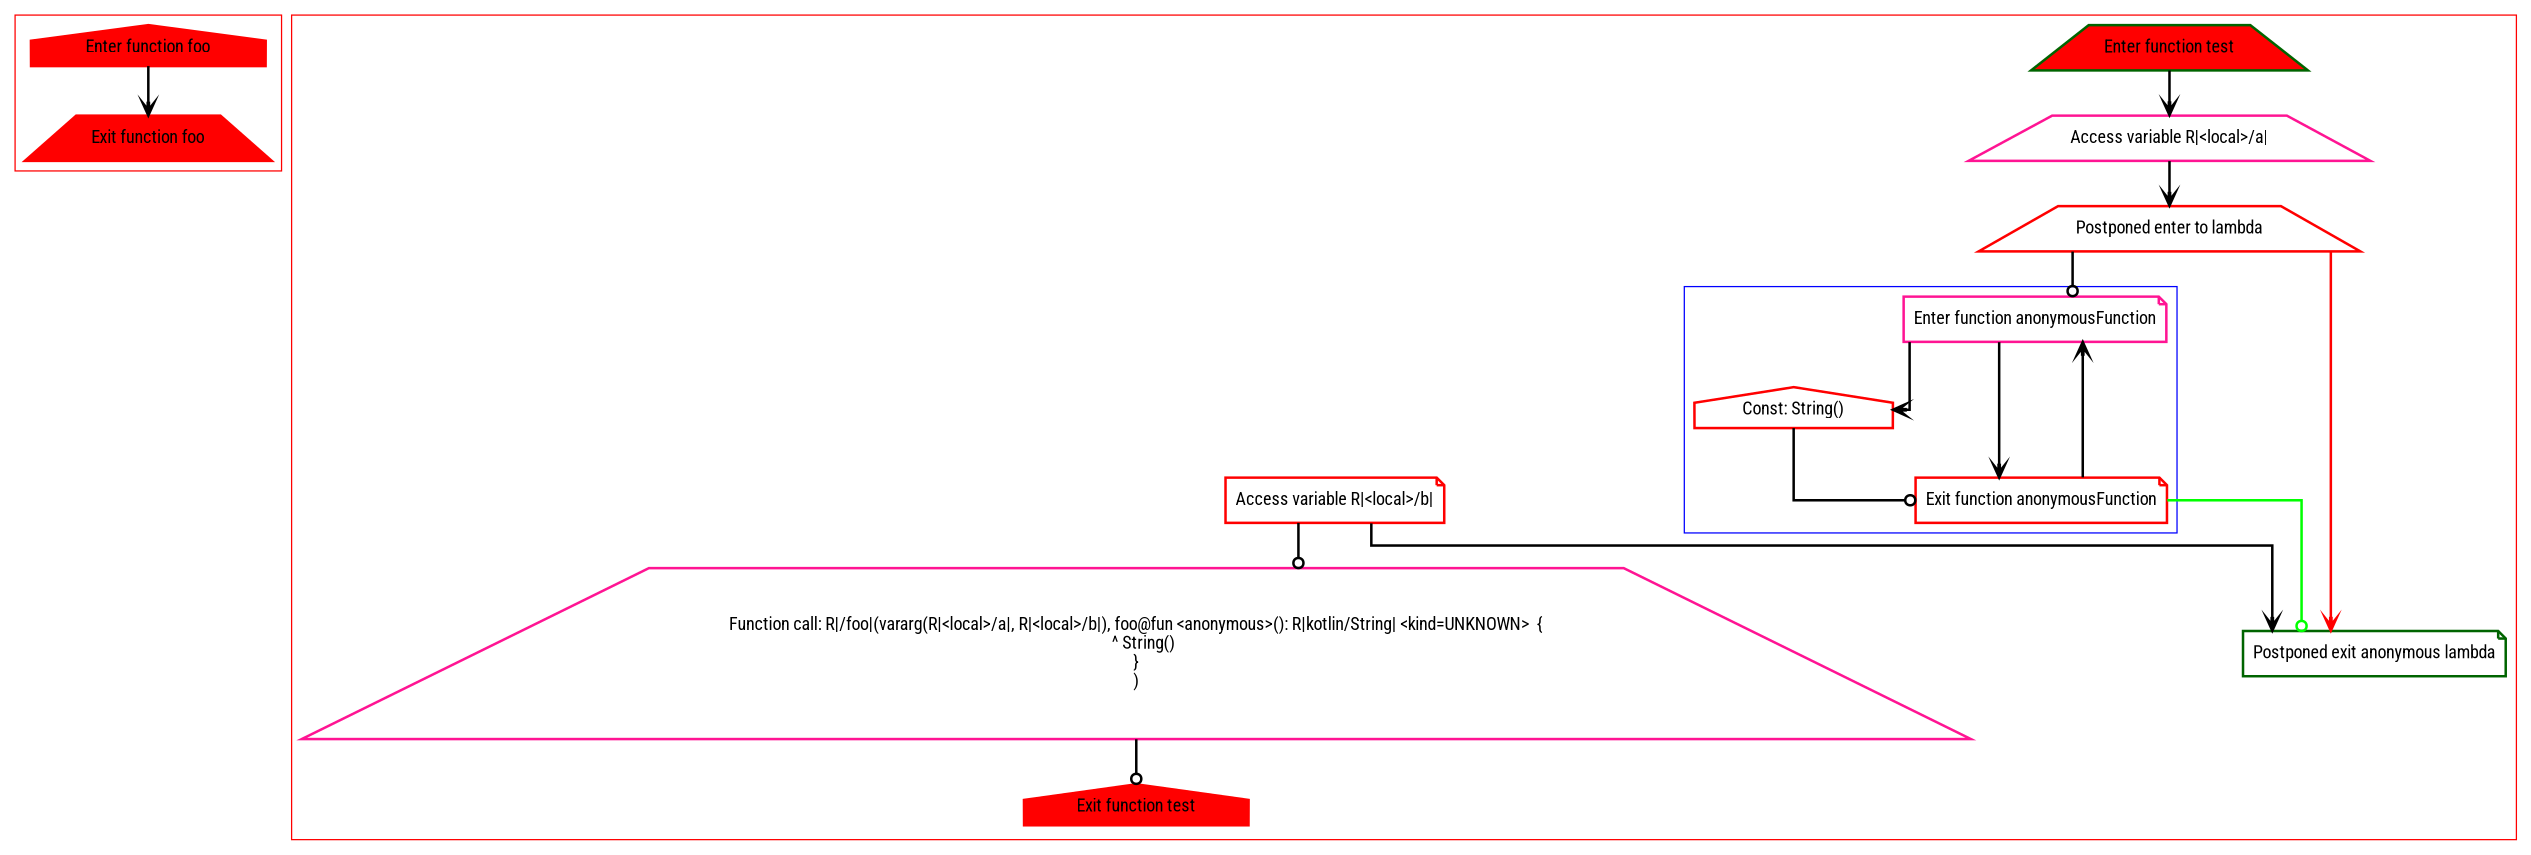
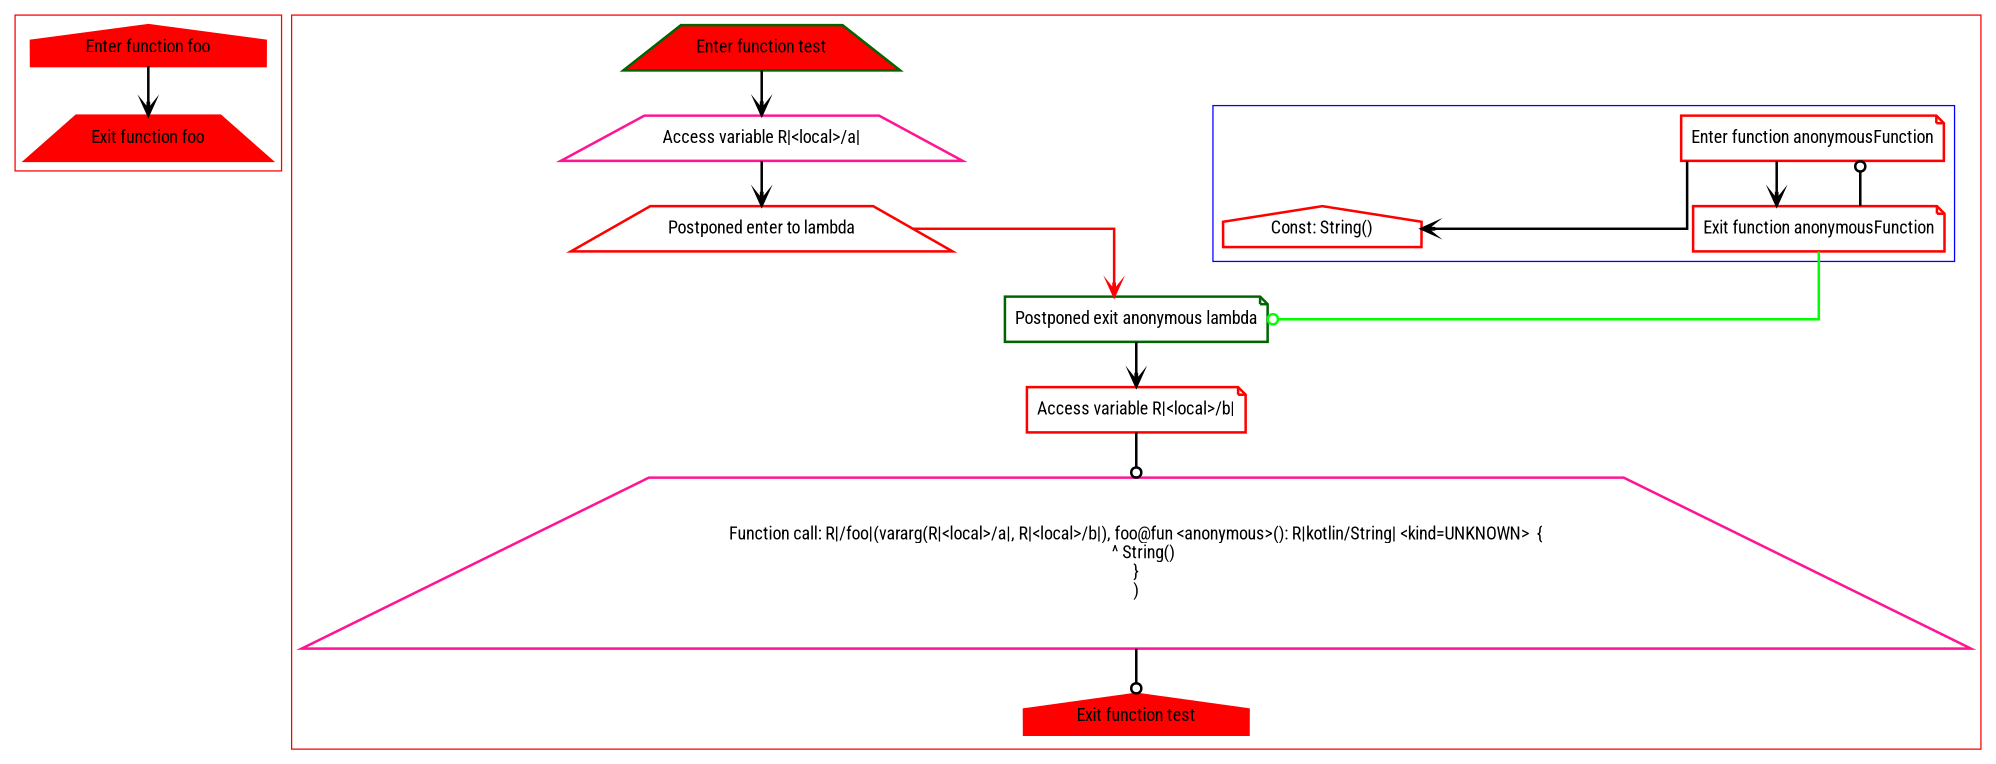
edge "Postponed enter to lambda" -> "Enter function anonymousFunction": removed
node "Enter function anonymousFunction": color deeppink -> red
edge "Exit function anonymousFunction" -> "Enter function anonymousFunction": arrowhead vee -> odot
edge "Const: String()" -> "Exit function anonymousFunction": removed
edge "Access variable R|<local>/b|" -> "Postponed exit anonymous lambda": reversed
